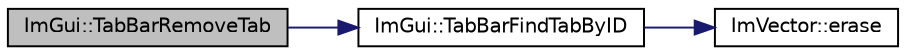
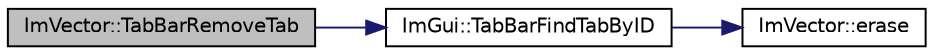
node "ImGui::TabBarRemoveTab": label "ImGui::TabBarRemoveTab" -> "ImVector::TabBarRemoveTab"
